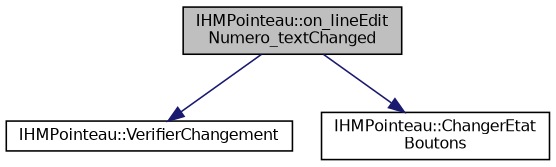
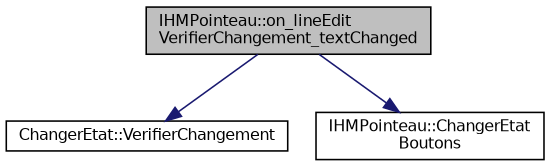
node "IHMPointeau::on_lineEdit Numero_textChanged": label "IHMPointeau::on_lineEdit Numero_textChanged" -> "IHMPointeau::on_lineEdit VerifierChangement_textChanged"
node "IHMPointeau::VerifierChangement": label "IHMPointeau::VerifierChangement" -> "ChangerEtat::VerifierChangement"
